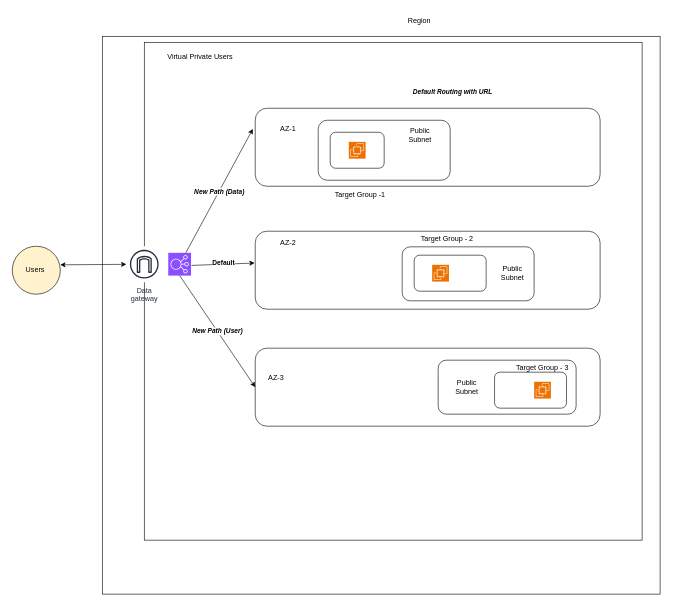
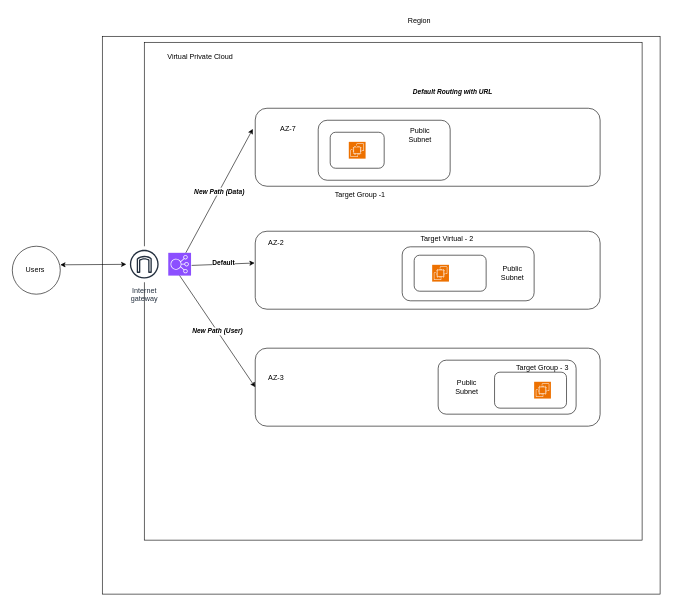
node "Virtual Private Users": label "Virtual Private Users" -> "Virtual Private Cloud"
node "AZ-1": label "AZ-1" -> "AZ-7"
node "AZ-2": moved (288, 243) -> (276, 243)
node "Target Group - 2": label "Target Group - 2" -> "Target Virtual - 2"
node "Users": fillcolor #fff2cc -> #ffffff
node "Data gateway": label "Data gateway" -> "Internet gateway"
